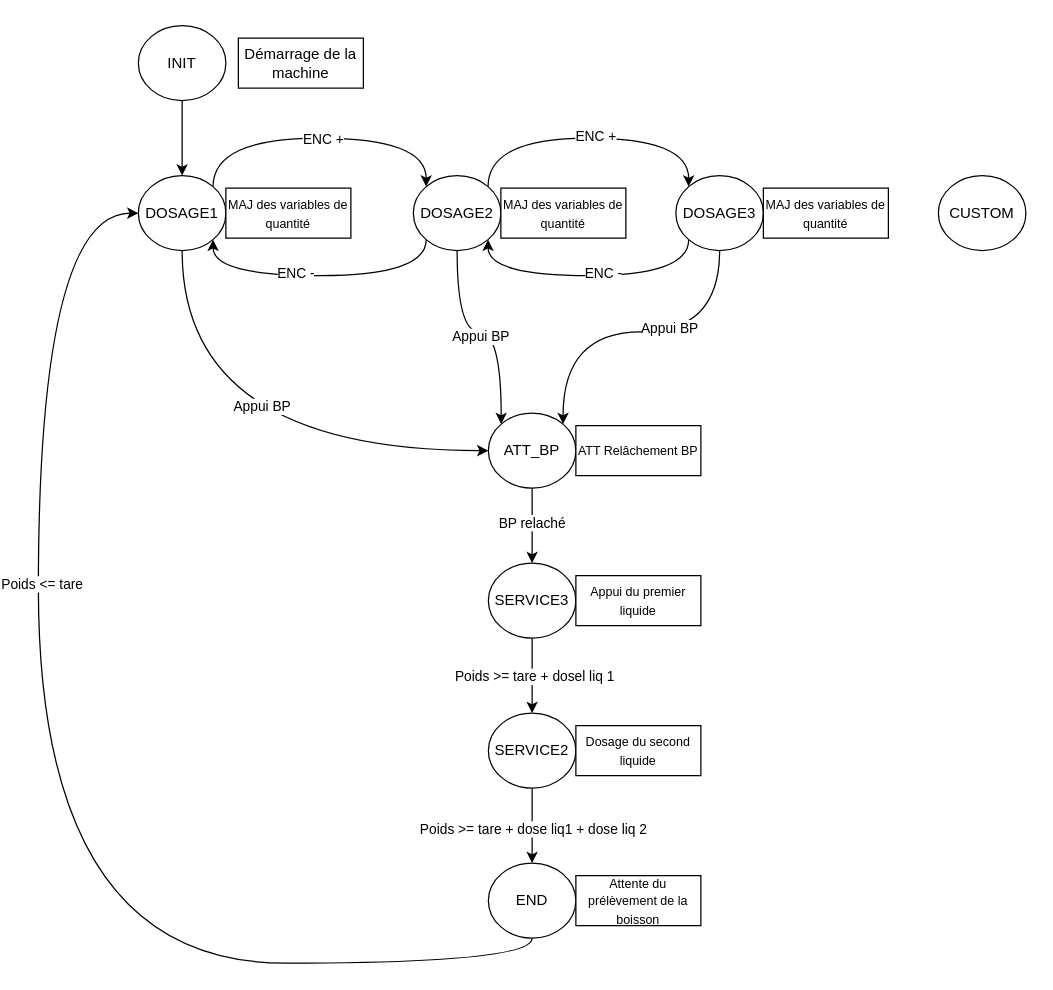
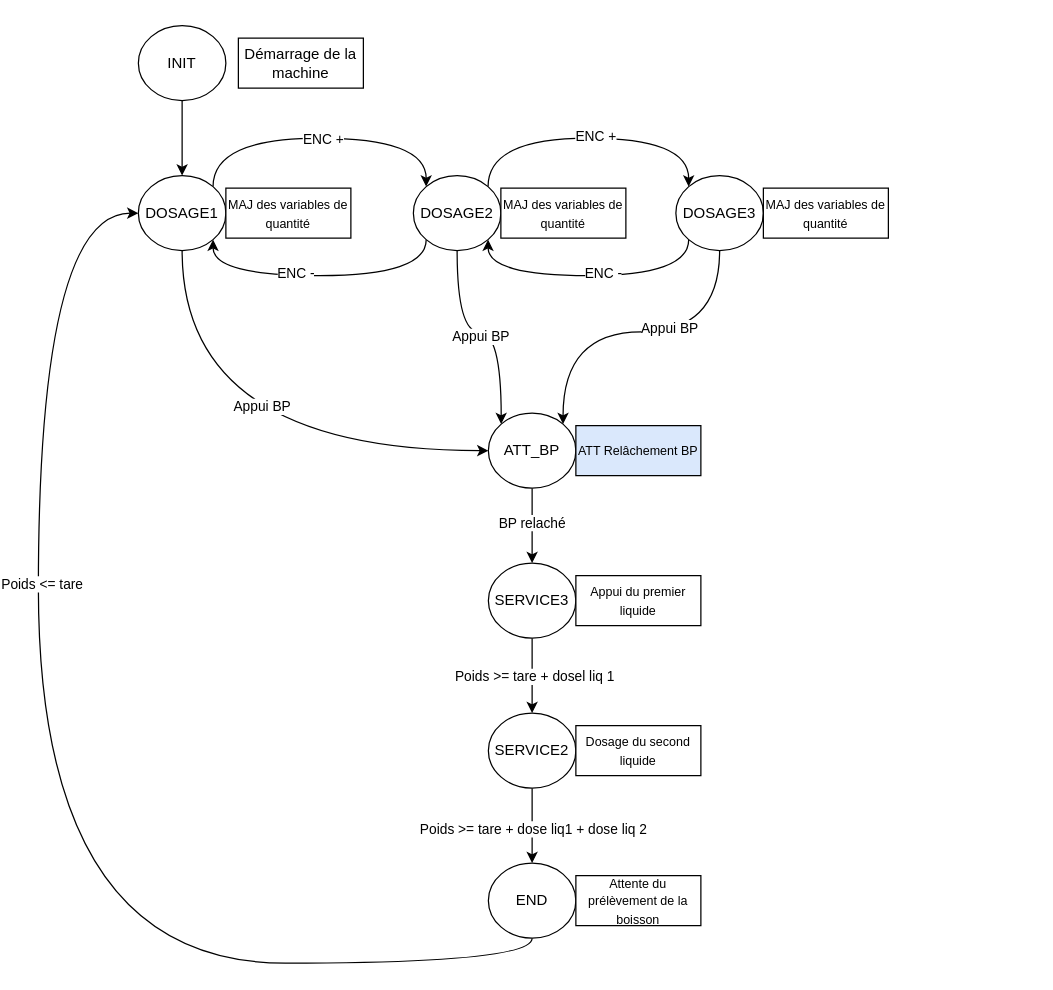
node "CUSTOM": removed
node "ATT Relâchement BP": fillcolor #ffffff -> #dae8fc
